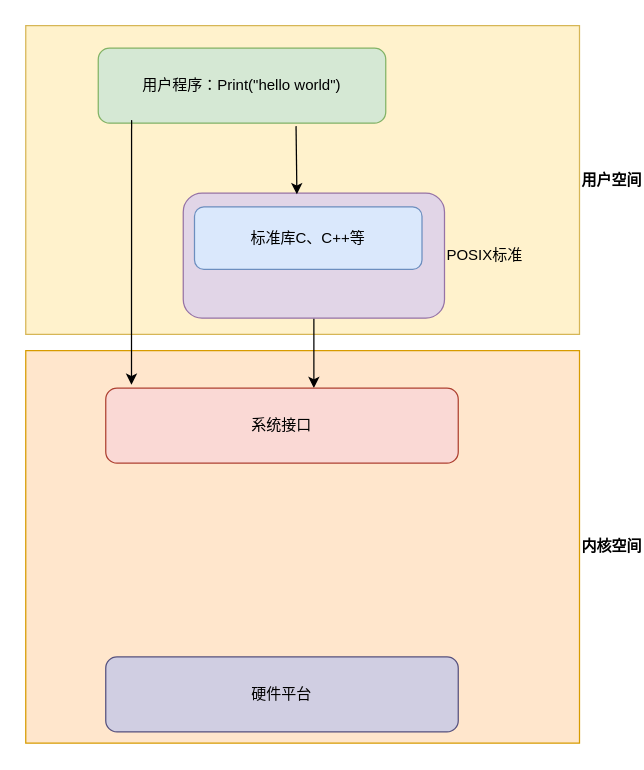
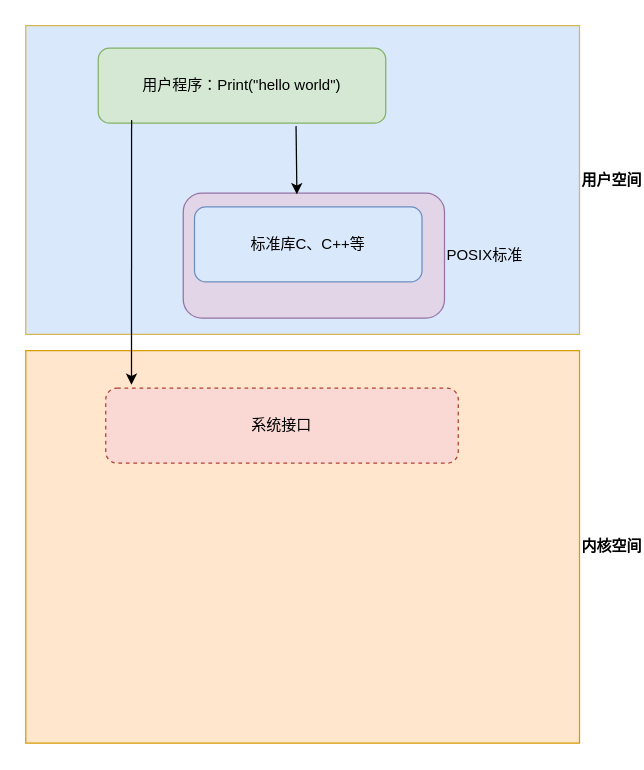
node "用户空间": fillcolor #fff2cc -> #dae8fc
node "标准库C、C++等": size 228x63 -> 228x75
edge "POSIX标准" -> "系统接口": removed
node "系统接口": style solid -> dashed
node "硬件平台": removed
